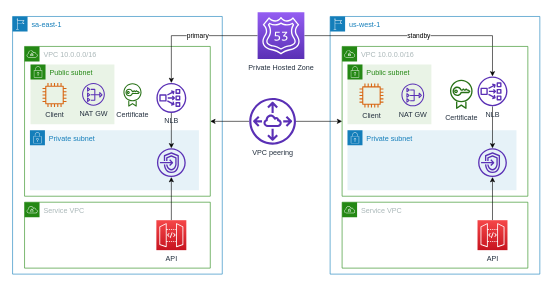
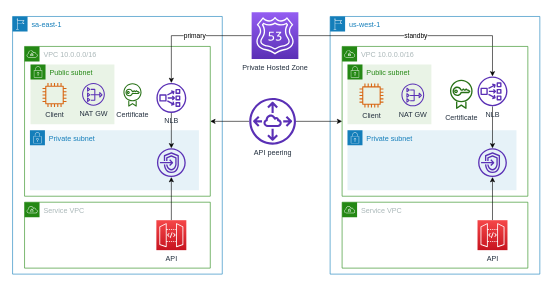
node "Private Hosted Zone": moved (281, 36) -> (275, 36)
node "VPC peering": label "VPC peering" -> "API peering"
